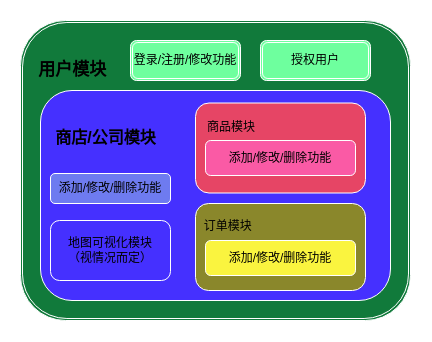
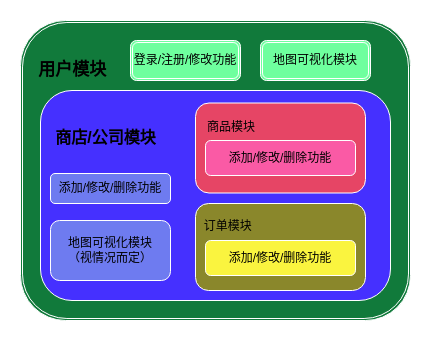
node "授权用户": label "授权用户" -> "地图可视化模块"
node "地图可视化模块 （视情况而定）": fillcolor #4530ff -> #6e7bf0
